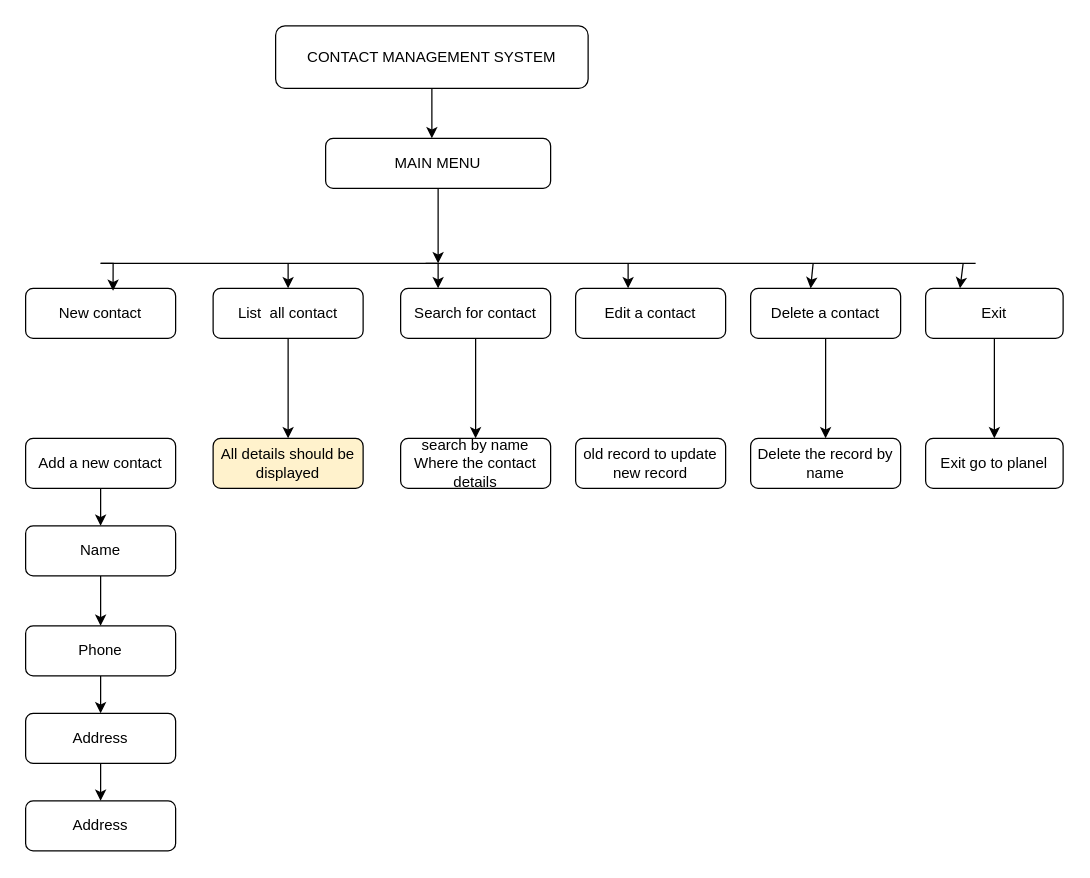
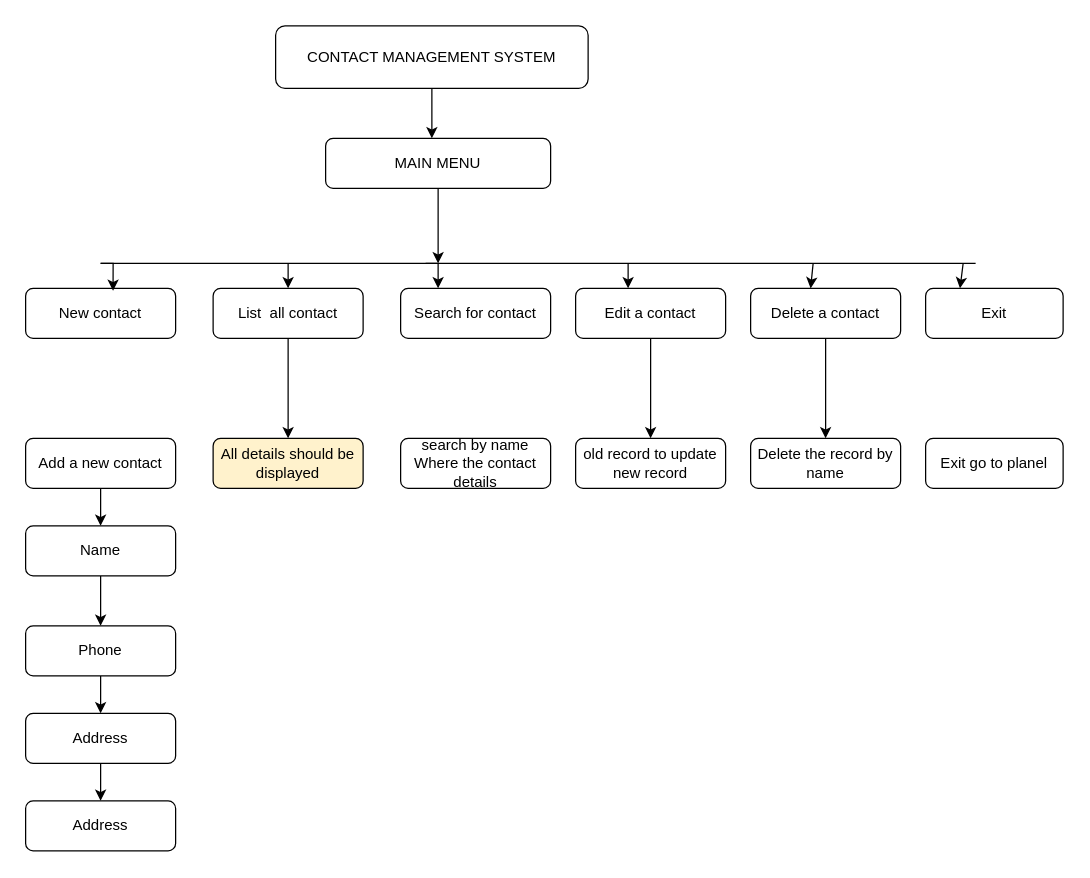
edge "Search for contact" -> "search by name Where the contact details": removed
edge "Edit a contact" -> "old record to update new record": added
edge "Exit" -> "Exit go to planel": removed
